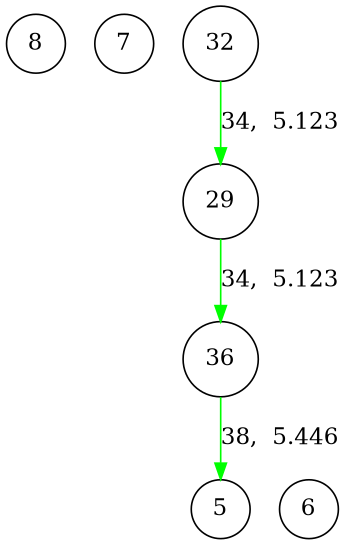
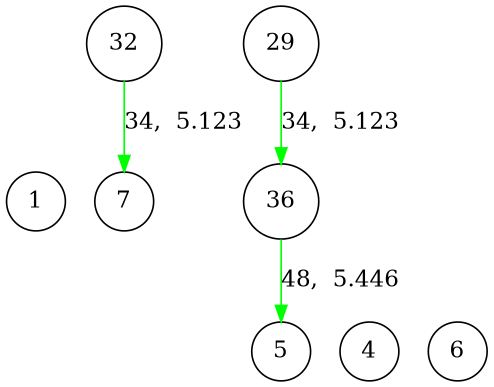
node "8": label "8" -> "1"
edge "32" -> "29": now "32" -> "7"
node "4": added
edge "36" -> "5": label "38,  5.446" -> "48,  5.446"
